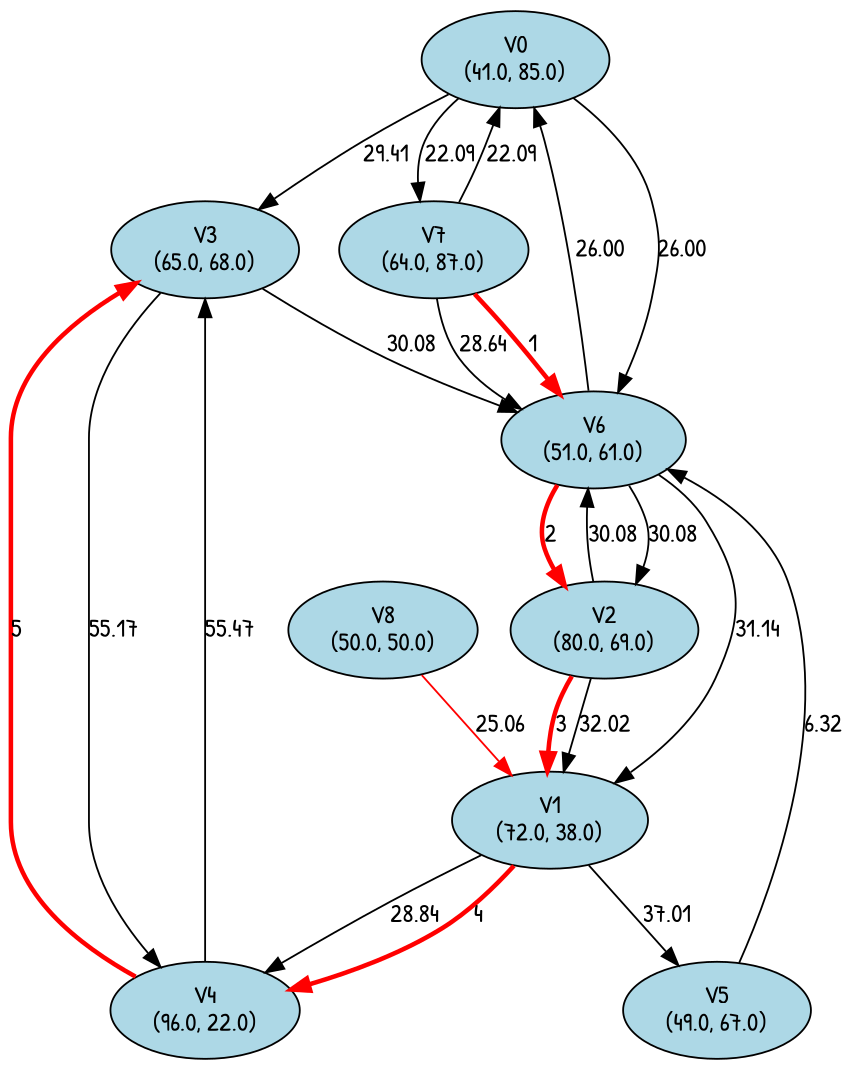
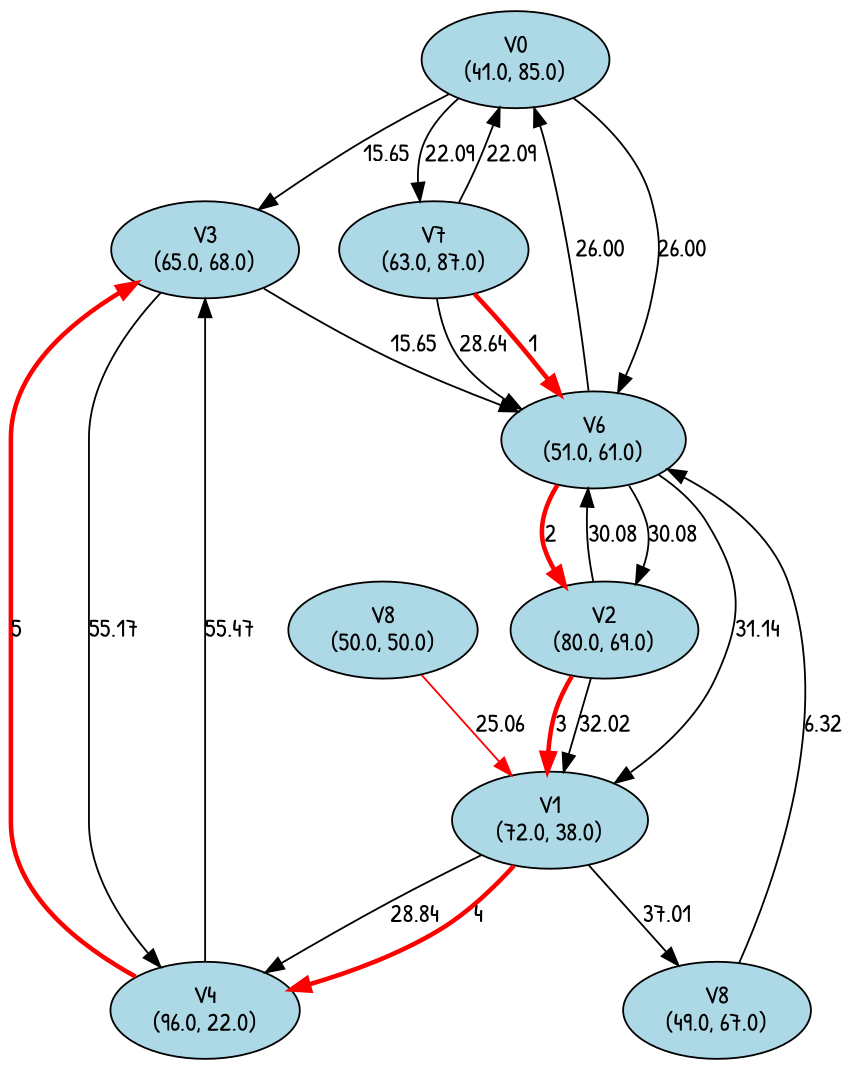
edge "V0 (41.0, 85.0)" -> "V3 (65.0, 68.0)": label "29.41" -> "15.65"
node "V7 (64.0, 87.0)": label "V7 (64.0, 87.0)" -> "V7 (63.0, 87.0)"
edge "V3 (65.0, 68.0)" -> "V6 (51.0, 61.0)": label "30.08" -> "15.65"
node "V5 (49.0, 67.0)": label "V5 (49.0, 67.0)" -> "V8 (49.0, 67.0)"
